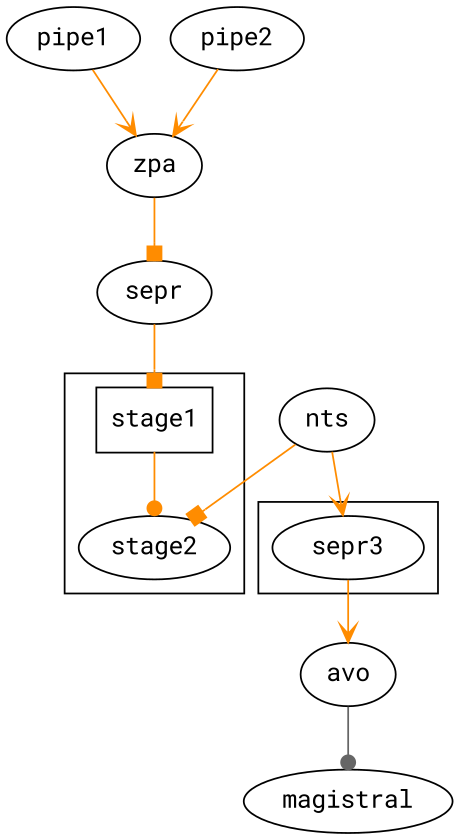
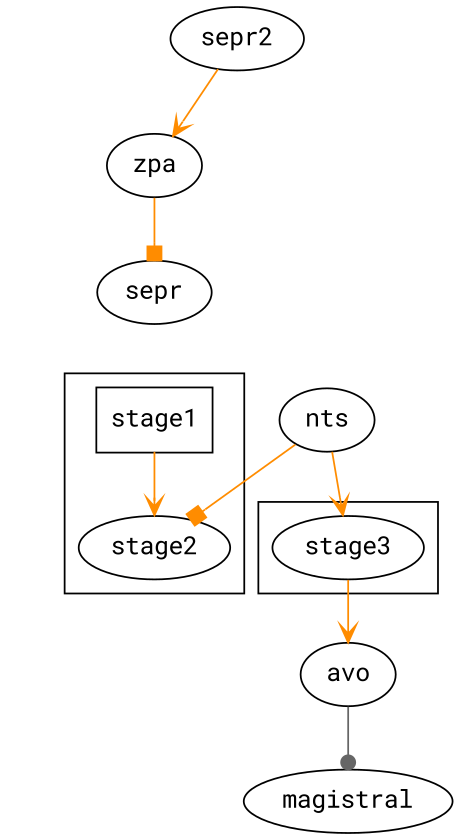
node "pipe1": removed
node "pipe2": label "pipe2" -> "sepr2"
edge "sepr" -> "stage1": removed
edge "stage1" -> "stage2": arrowhead dot -> vee
node "sepr3": label "sepr3" -> "stage3"
